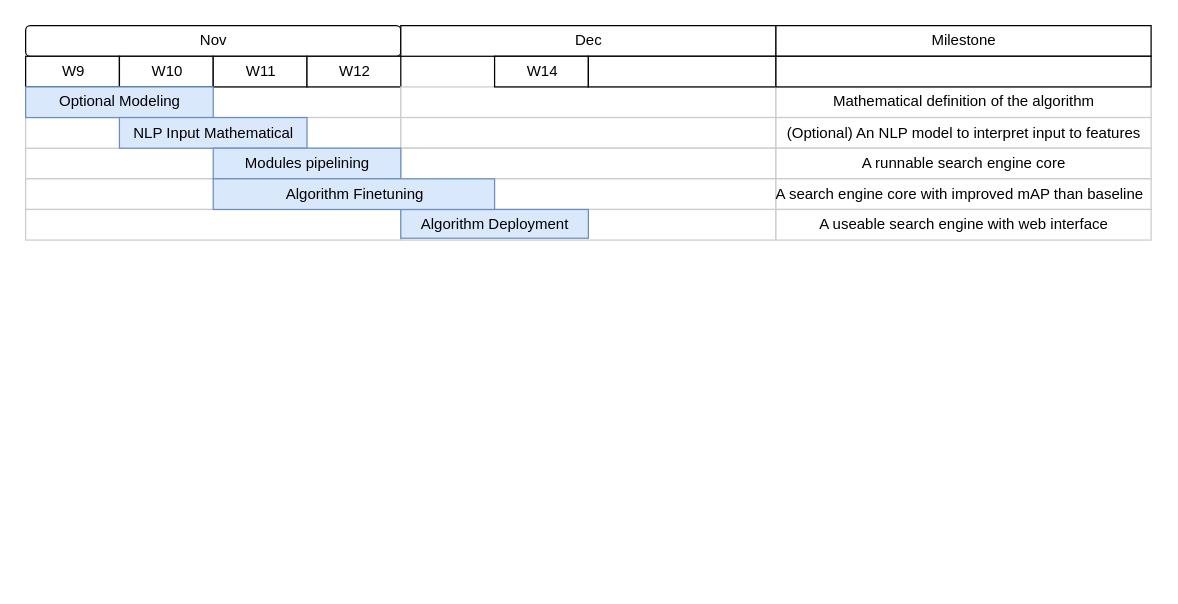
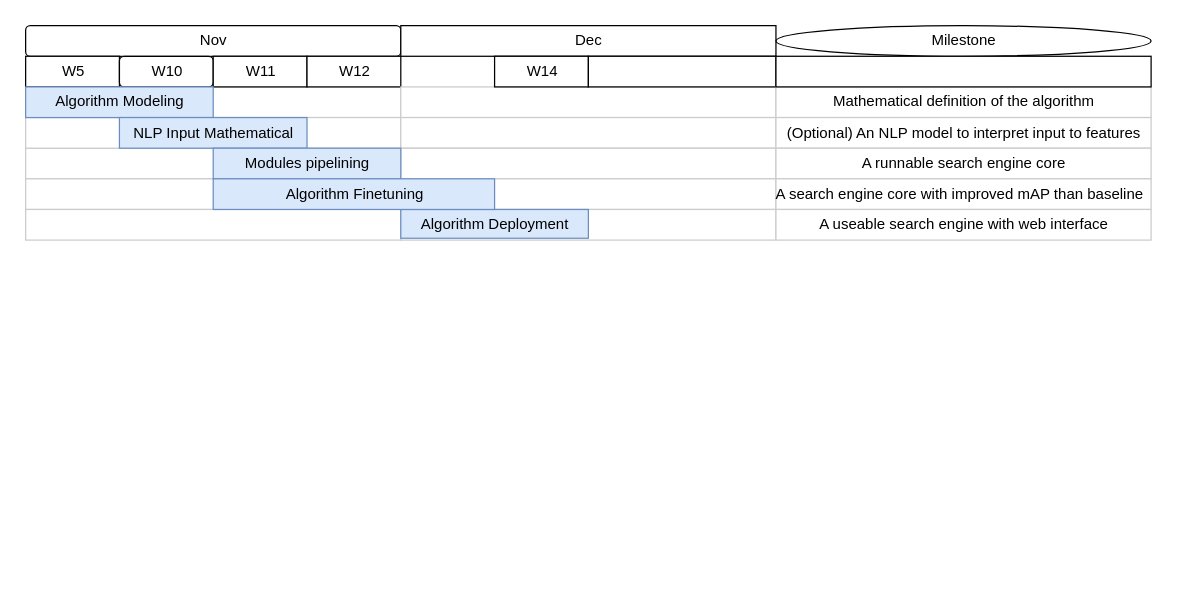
node "Milestone": shape rectangle -> ellipse
node "W9": label "W9" -> "W5"
node "W10": shape rectangle -> rounded rectangle
node "Optional Modeling": label "Optional Modeling" -> "Algorithm Modeling"
